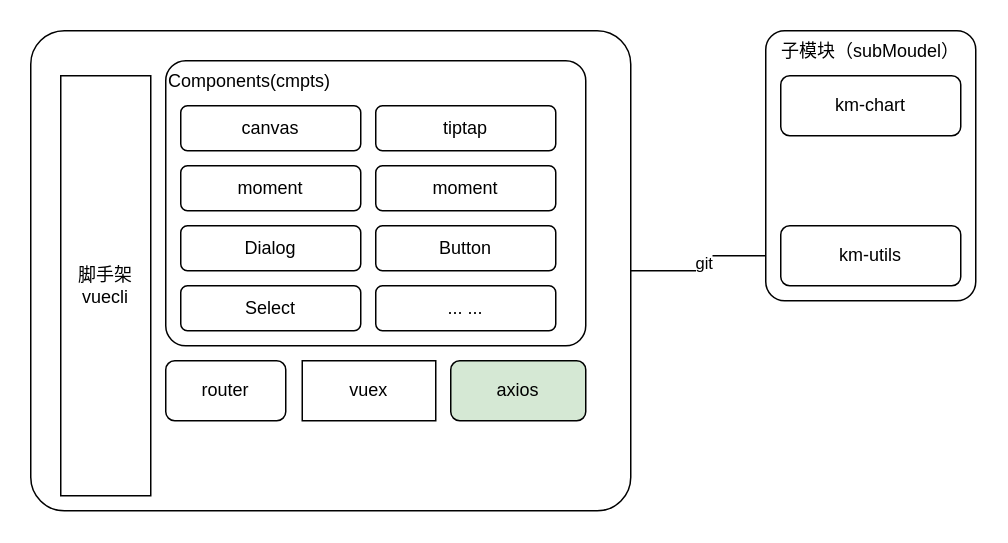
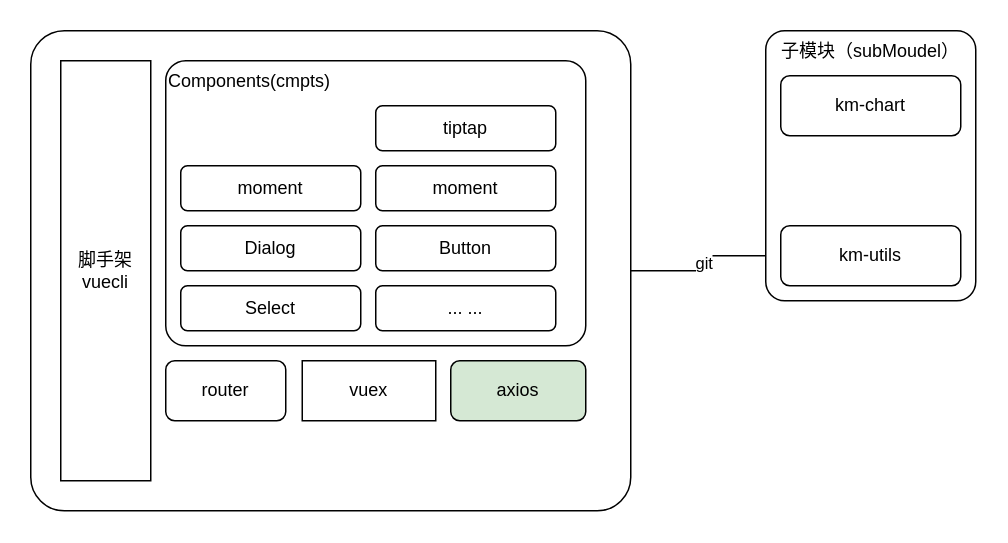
node "canvas": removed
node "脚手架 vuecli": moved (106, 286) -> (106, 271)
